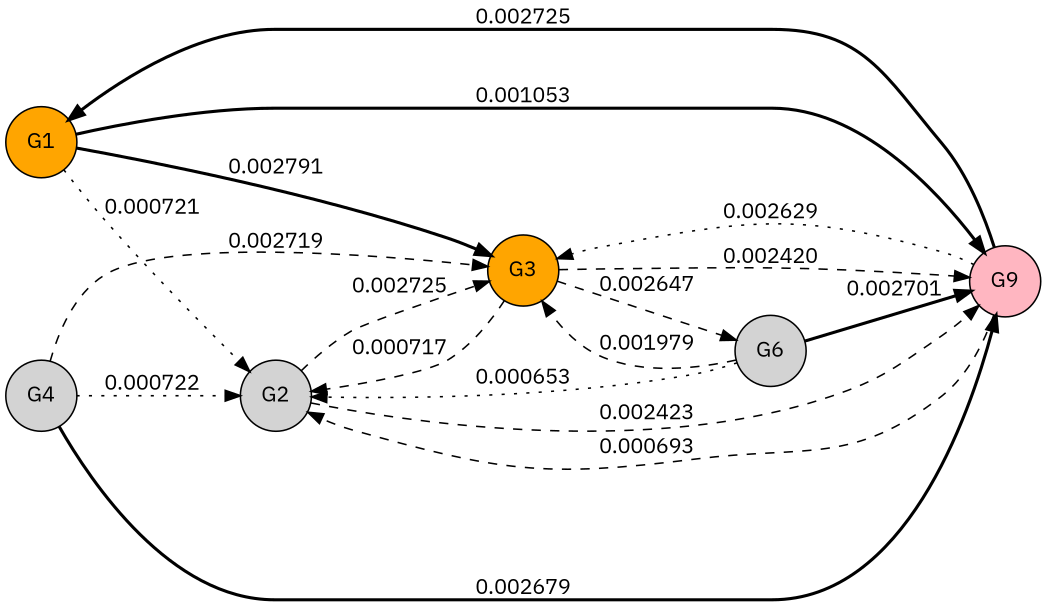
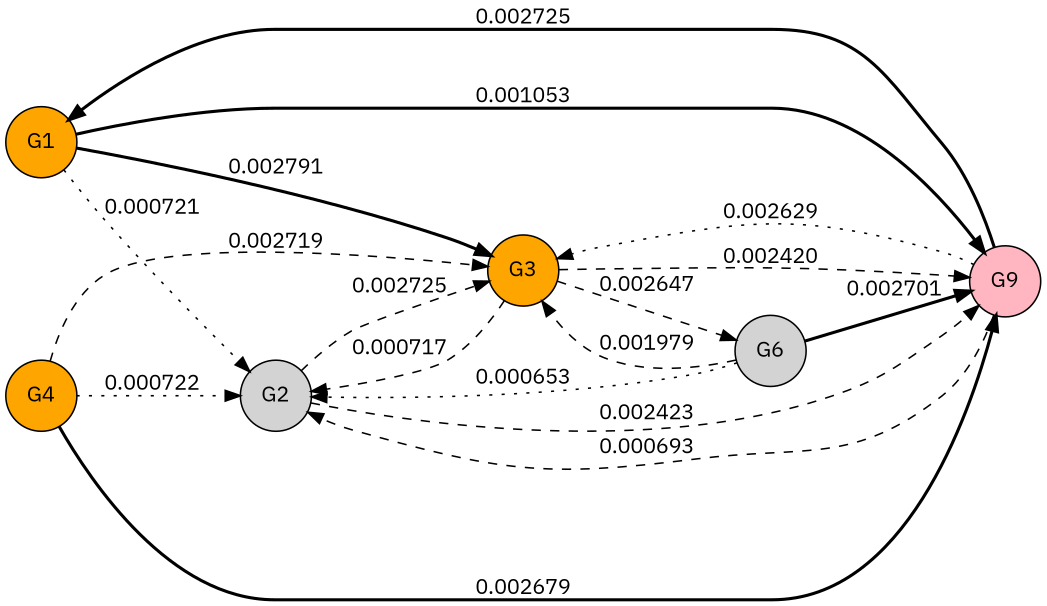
node "G4": fillcolor lightgrey -> orange
